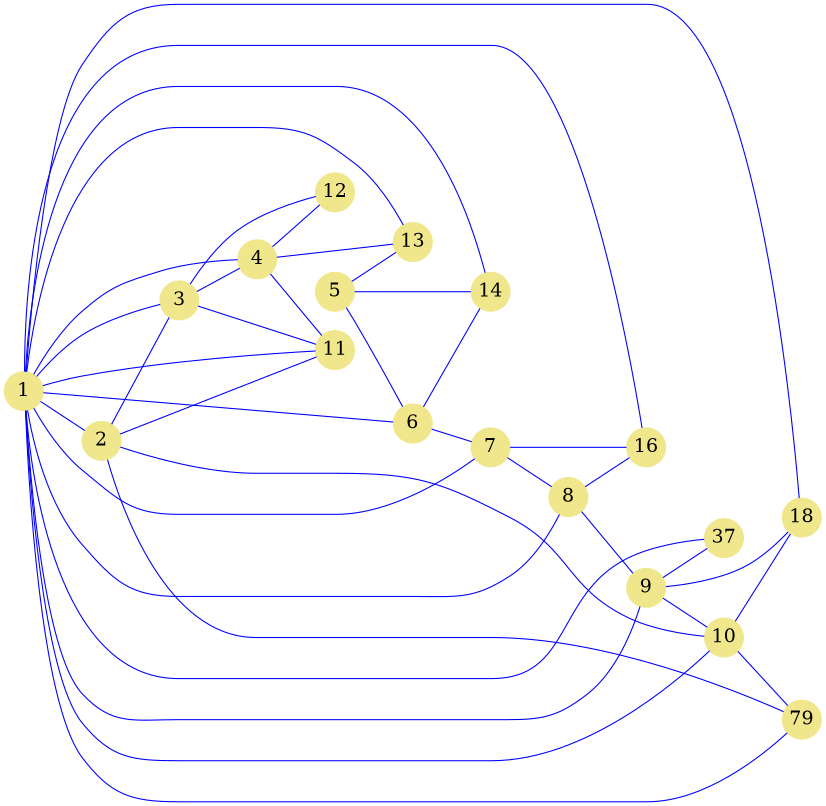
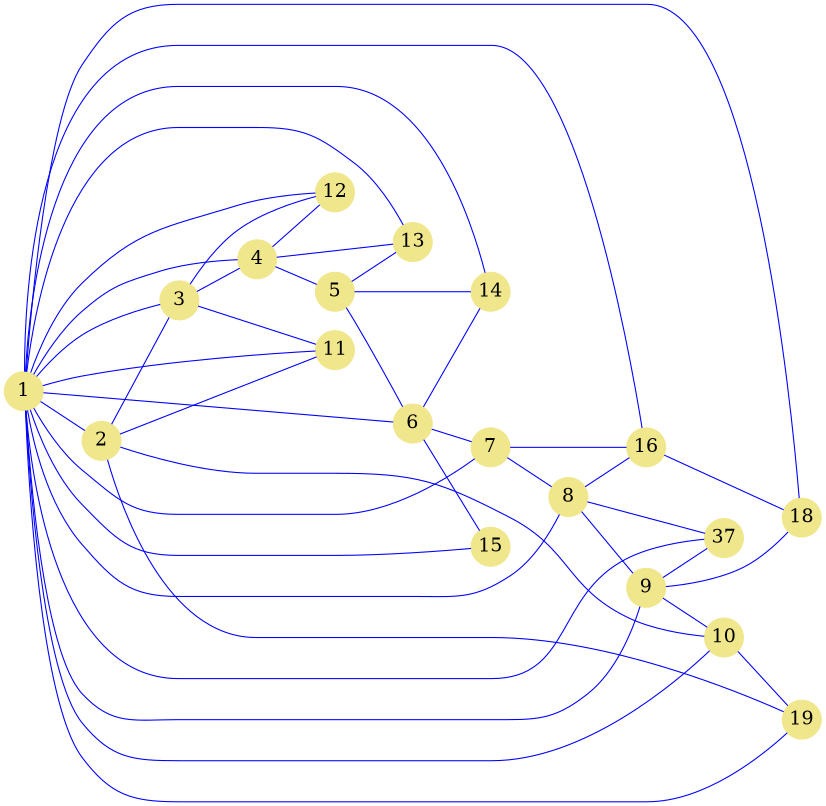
edge "12" -- "1": added
edge "4" -- "11": now "4" -- "5"
edge "8" -- "37": added
node "15": added
edge "18" -- "10": now "18" -- "16"
node "79": label "79" -> "19"
